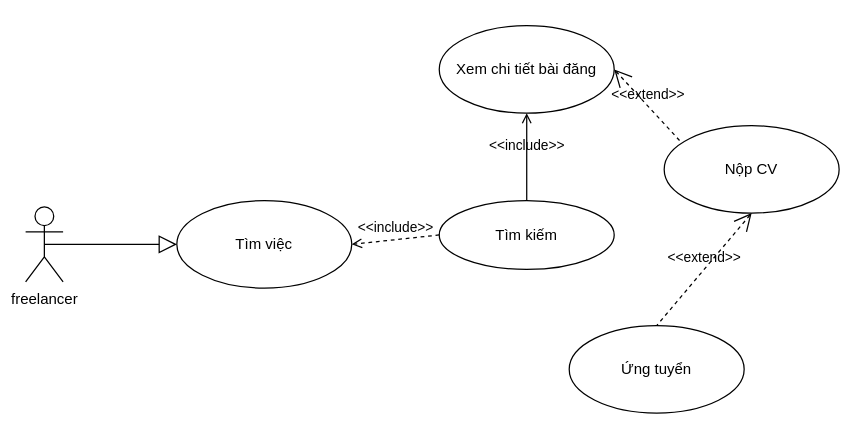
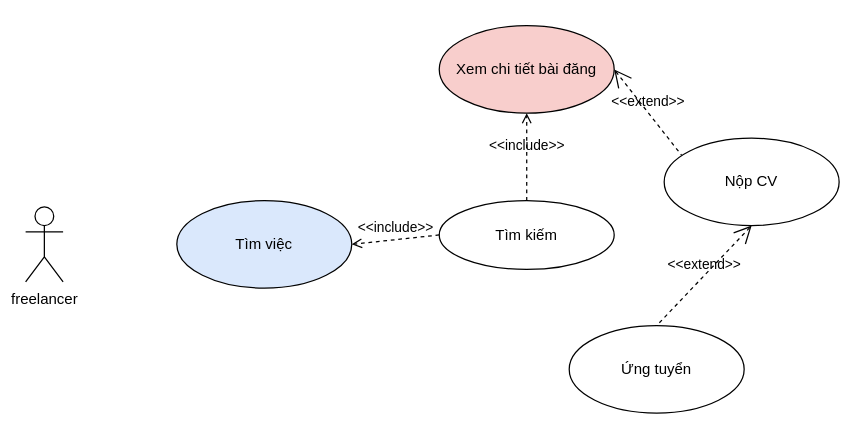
node "Xem chi tiết bài đăng": fillcolor #ffffff -> #f8cecc
edge "Tìm kiếm" -> "Xem chi tiết bài đăng": style solid -> dashed
node "Nộp CV": moved (752, 169) -> (752, 182)
edge "freelancer" -> "Tìm việc": removed
node "Tìm việc": fillcolor #ffffff -> #dae8fc
